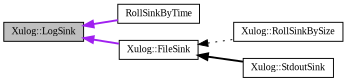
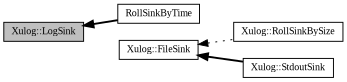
edge "RollSinkByTime" -> "Xulog::LogSink": color purple -> black
edge "Xulog::FileSink" -> "Xulog::LogSink": removed
